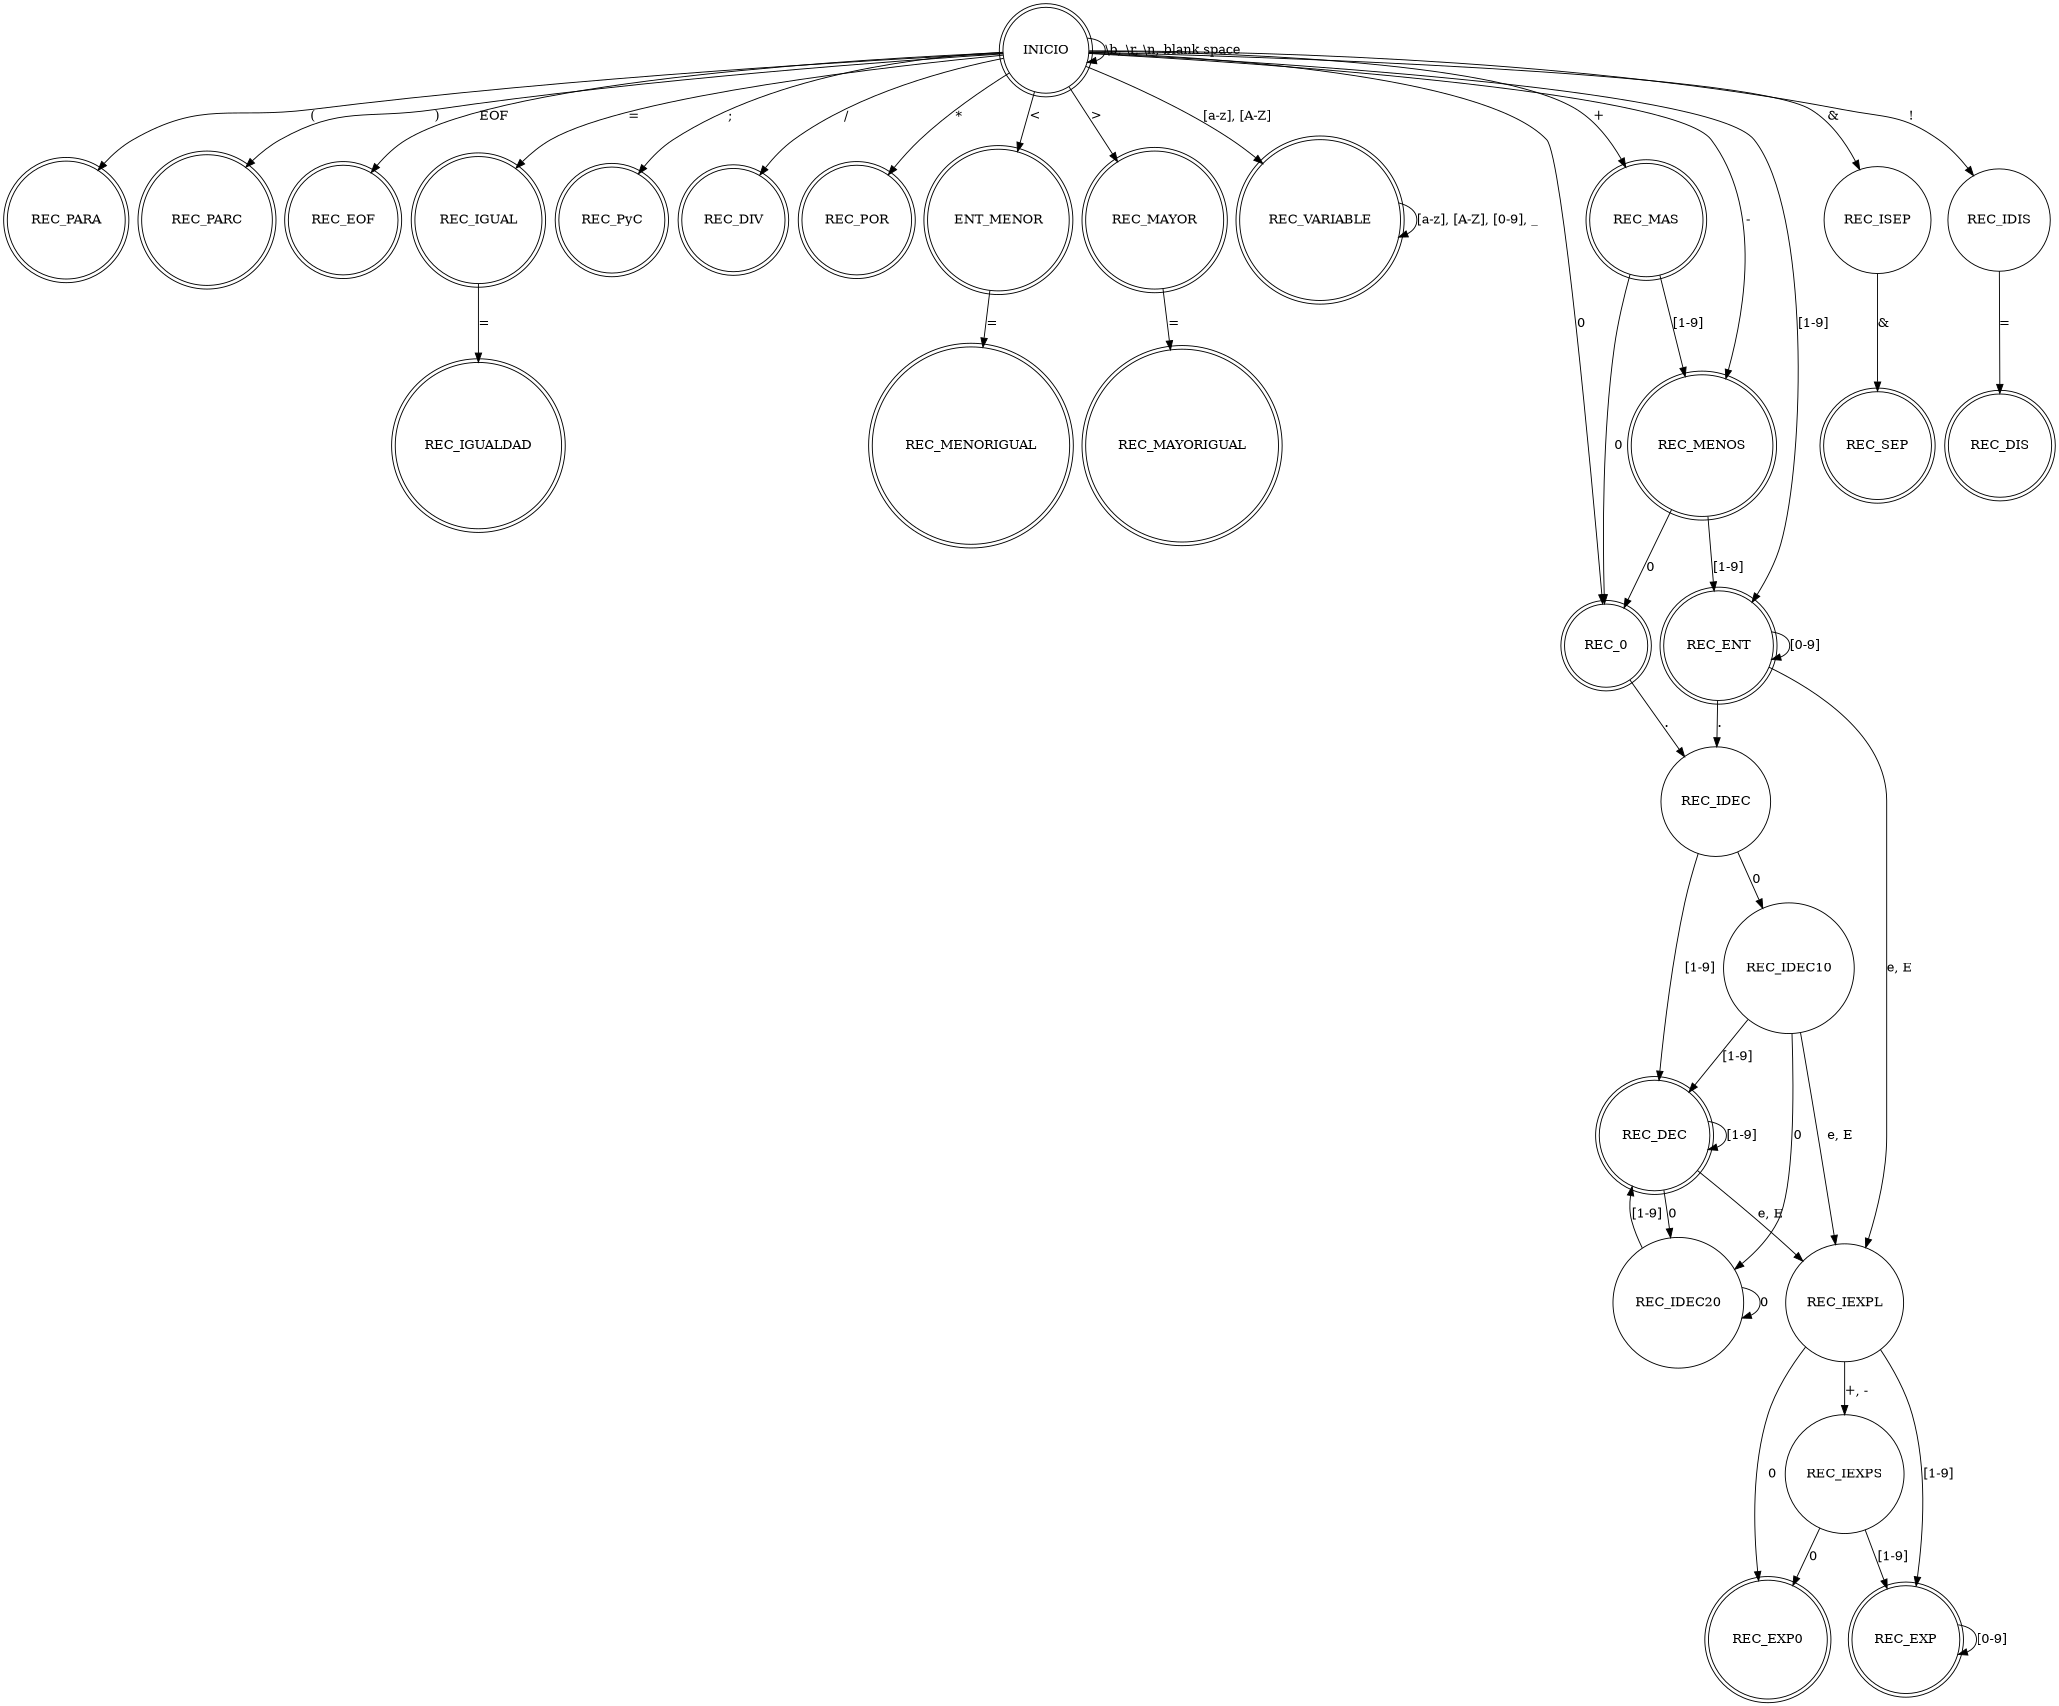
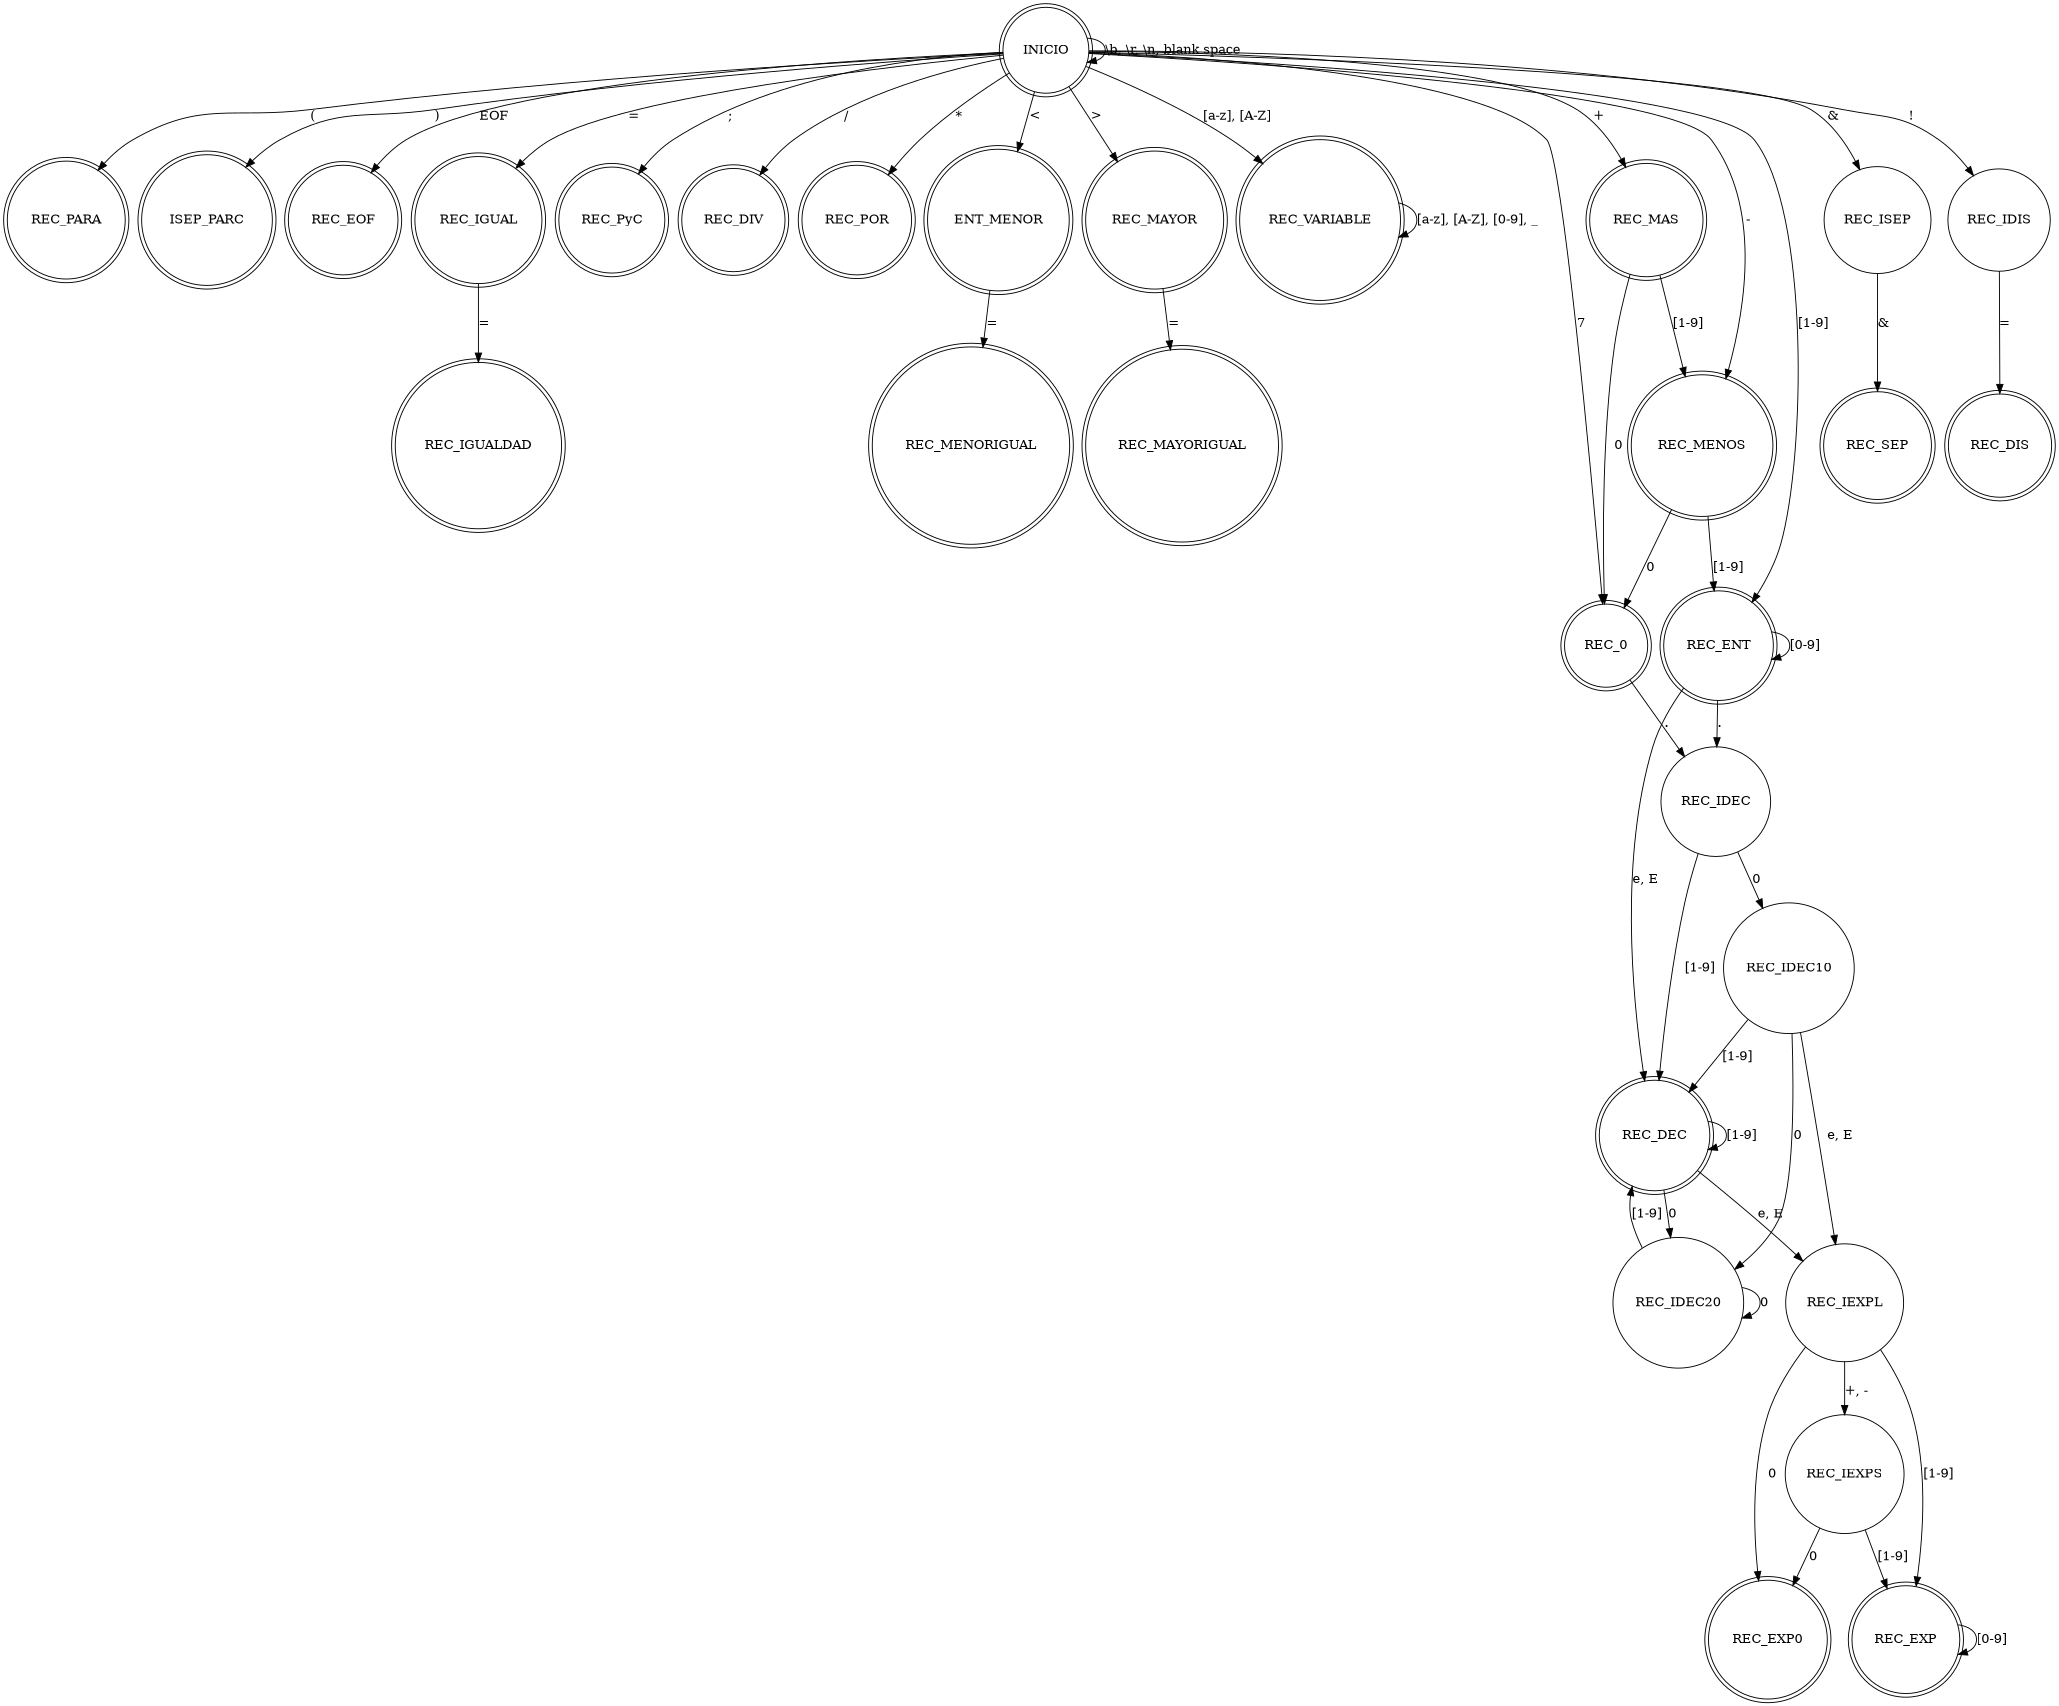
node "REC_PARC": label "REC_PARC" -> "ISEP_PARC"
edge "INICIO" -> "REC_0": label "0" -> "7"
edge "REC_ENT" -> "REC_IEXPL": now "REC_ENT" -> "REC_DEC"
